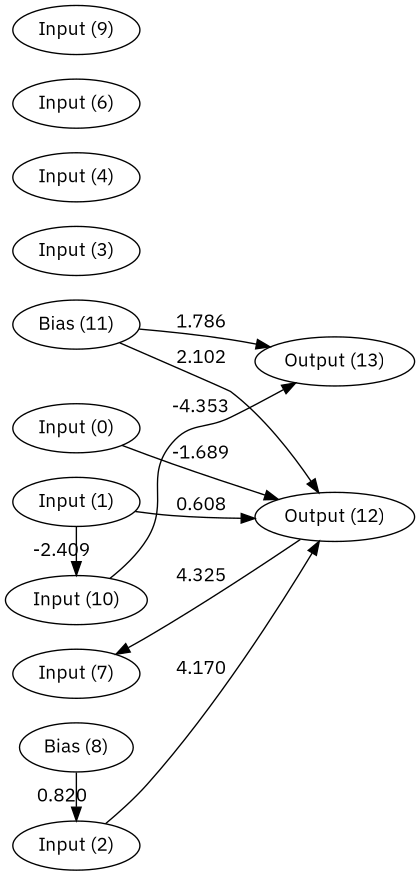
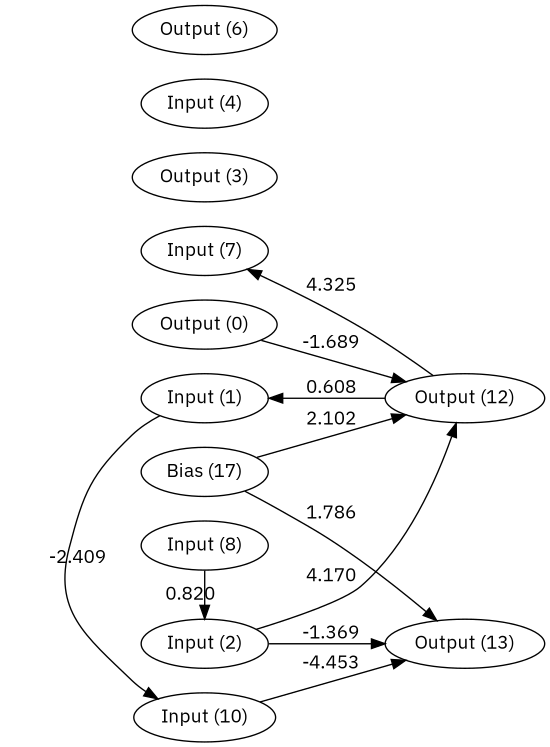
node "Input (9)": removed
node "Input (6)": label "Input (6)" -> "Output (6)"
node "Input (3)": label "Input (3)" -> "Output (3)"
node "Bias (11)": label "Bias (11)" -> "Bias (17)"
edge "Input (10)" -> "Output (13)": label "-4.353" -> "-4.453"
node "Input (0)": label "Input (0)" -> "Output (0)"
edge "Input (1)" -> "Output (12)": reversed
edge "Input (2)" -> "Output (13)": added, label "-1.369"
node "Bias (8)": label "Bias (8)" -> "Input (8)"
